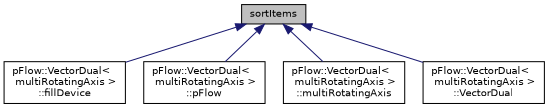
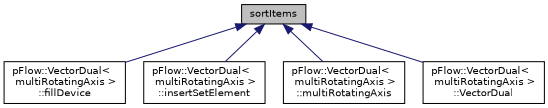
node "pFlow::VectorDual< multiRotatingAxis > ::pFlow": label "pFlow::VectorDual< multiRotatingAxis > ::pFlow" -> "pFlow::VectorDual< multiRotatingAxis > ::insertSetElement"
